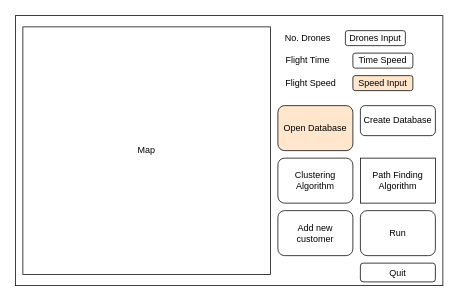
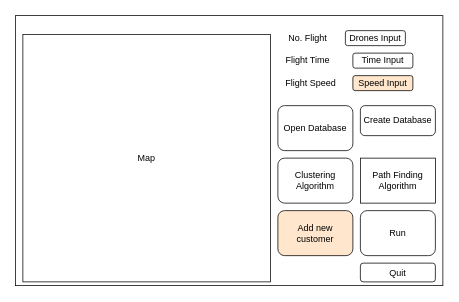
node "No. Drones": label "No. Drones" -> "No. Flight"
node "Time Speed": label "Time Speed" -> "Time Input"
node "Open Database": fillcolor #ffe6cc -> #ffffff
node "Map": moved (147, 150) -> (147, 158)
node "Add new customer": fillcolor #ffffff -> #ffe6cc
